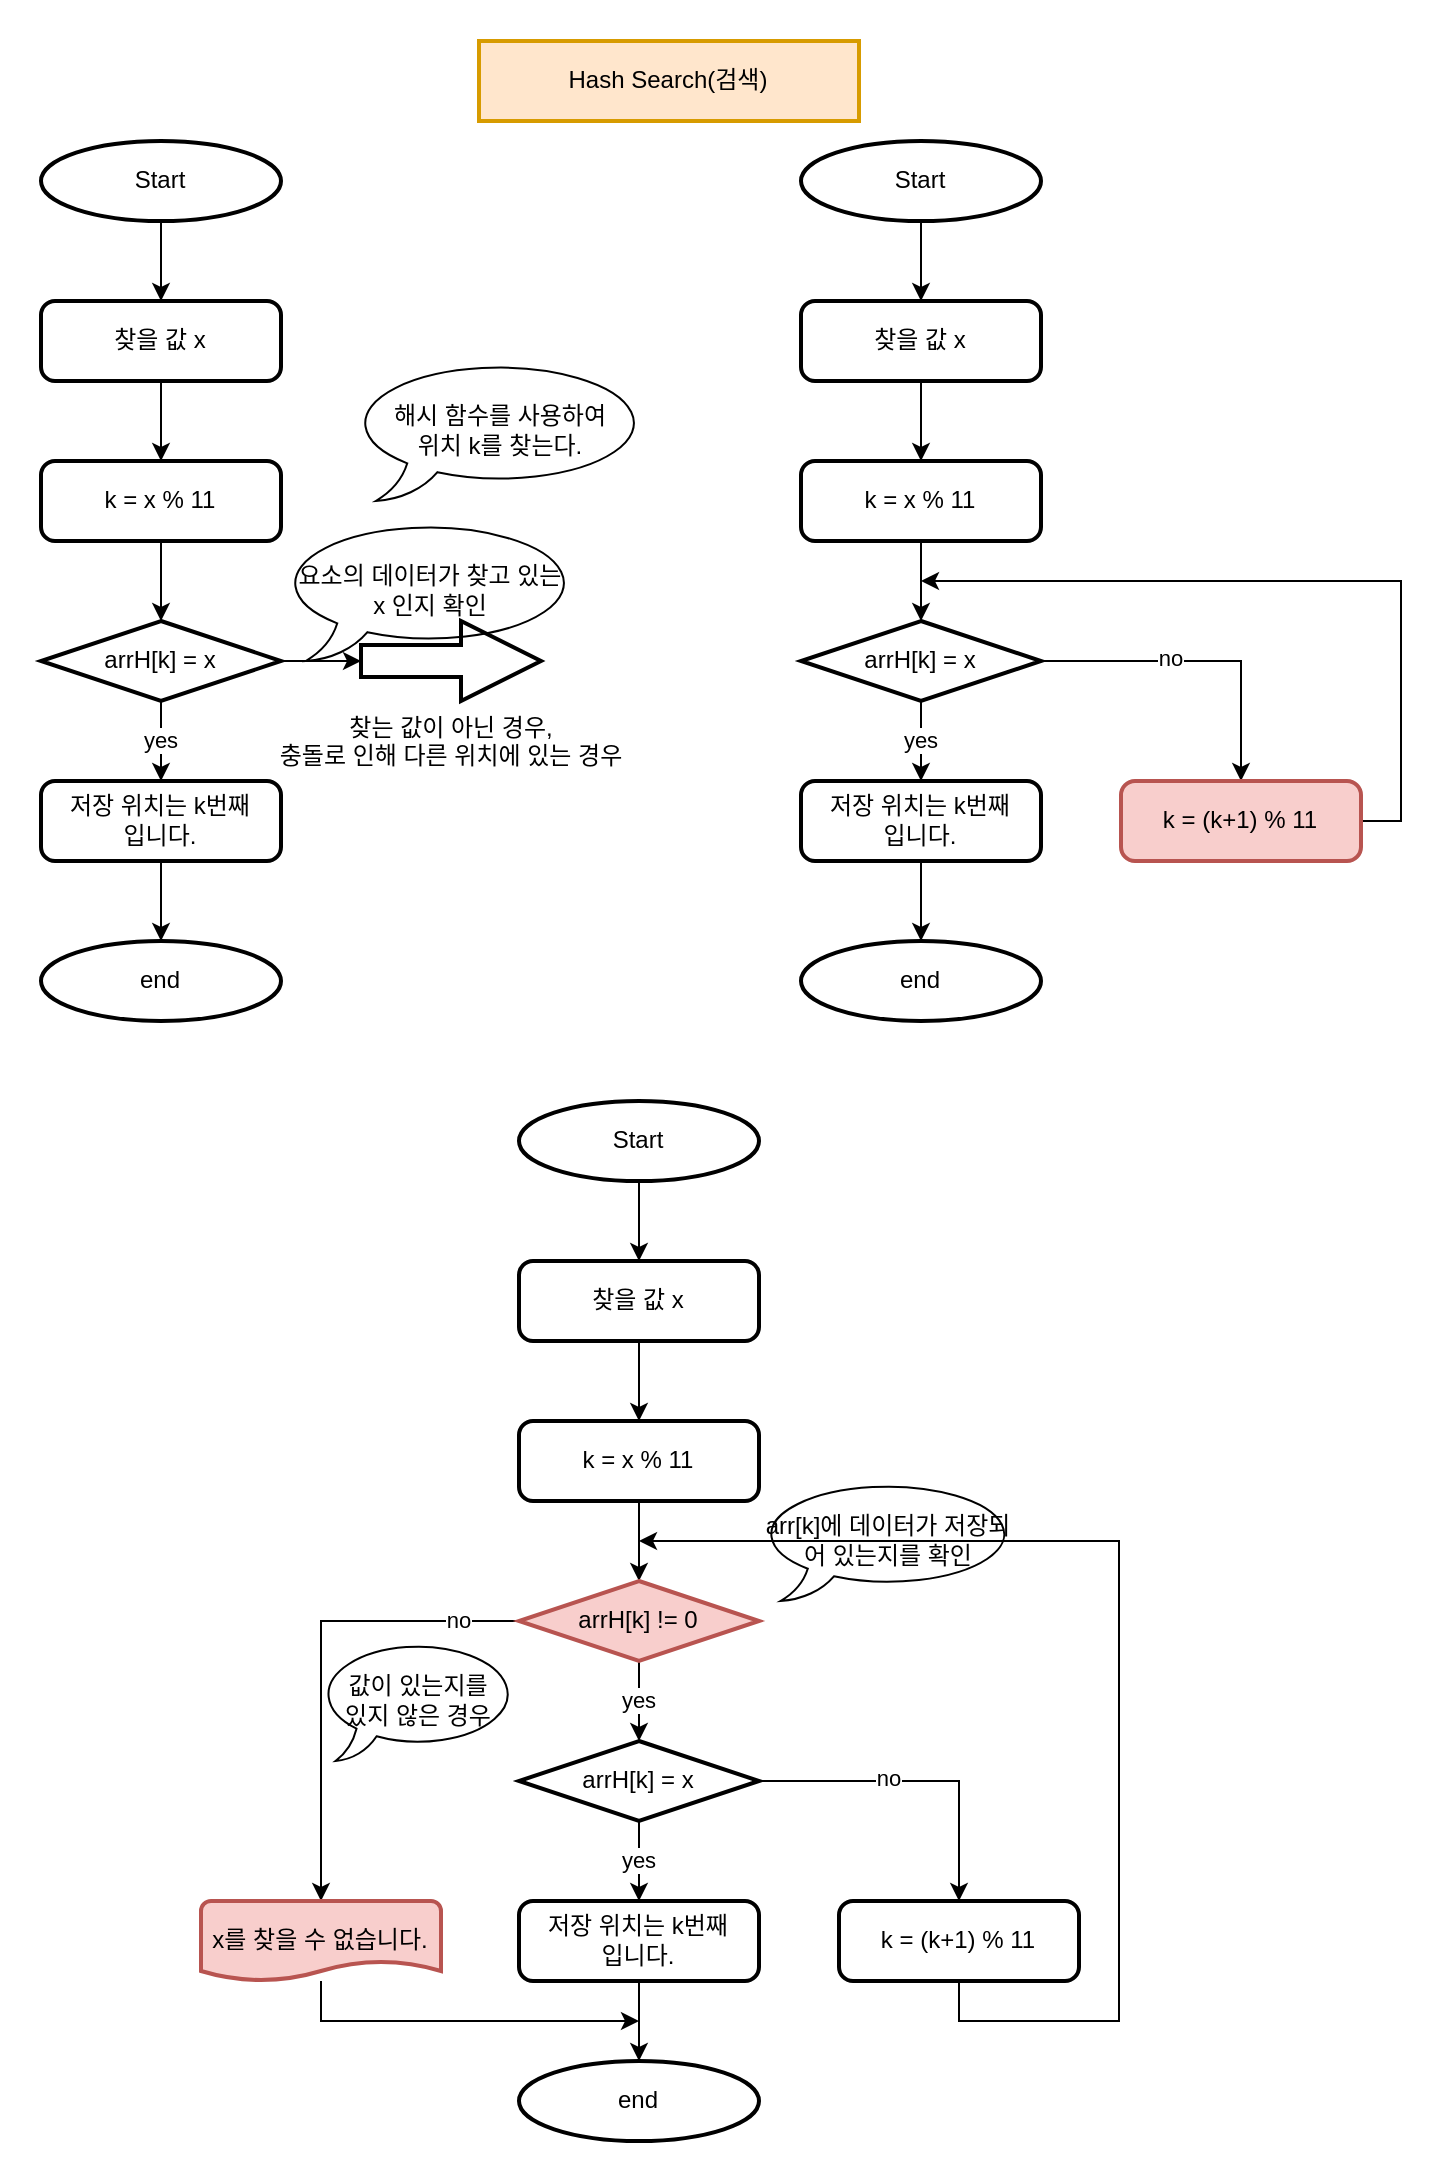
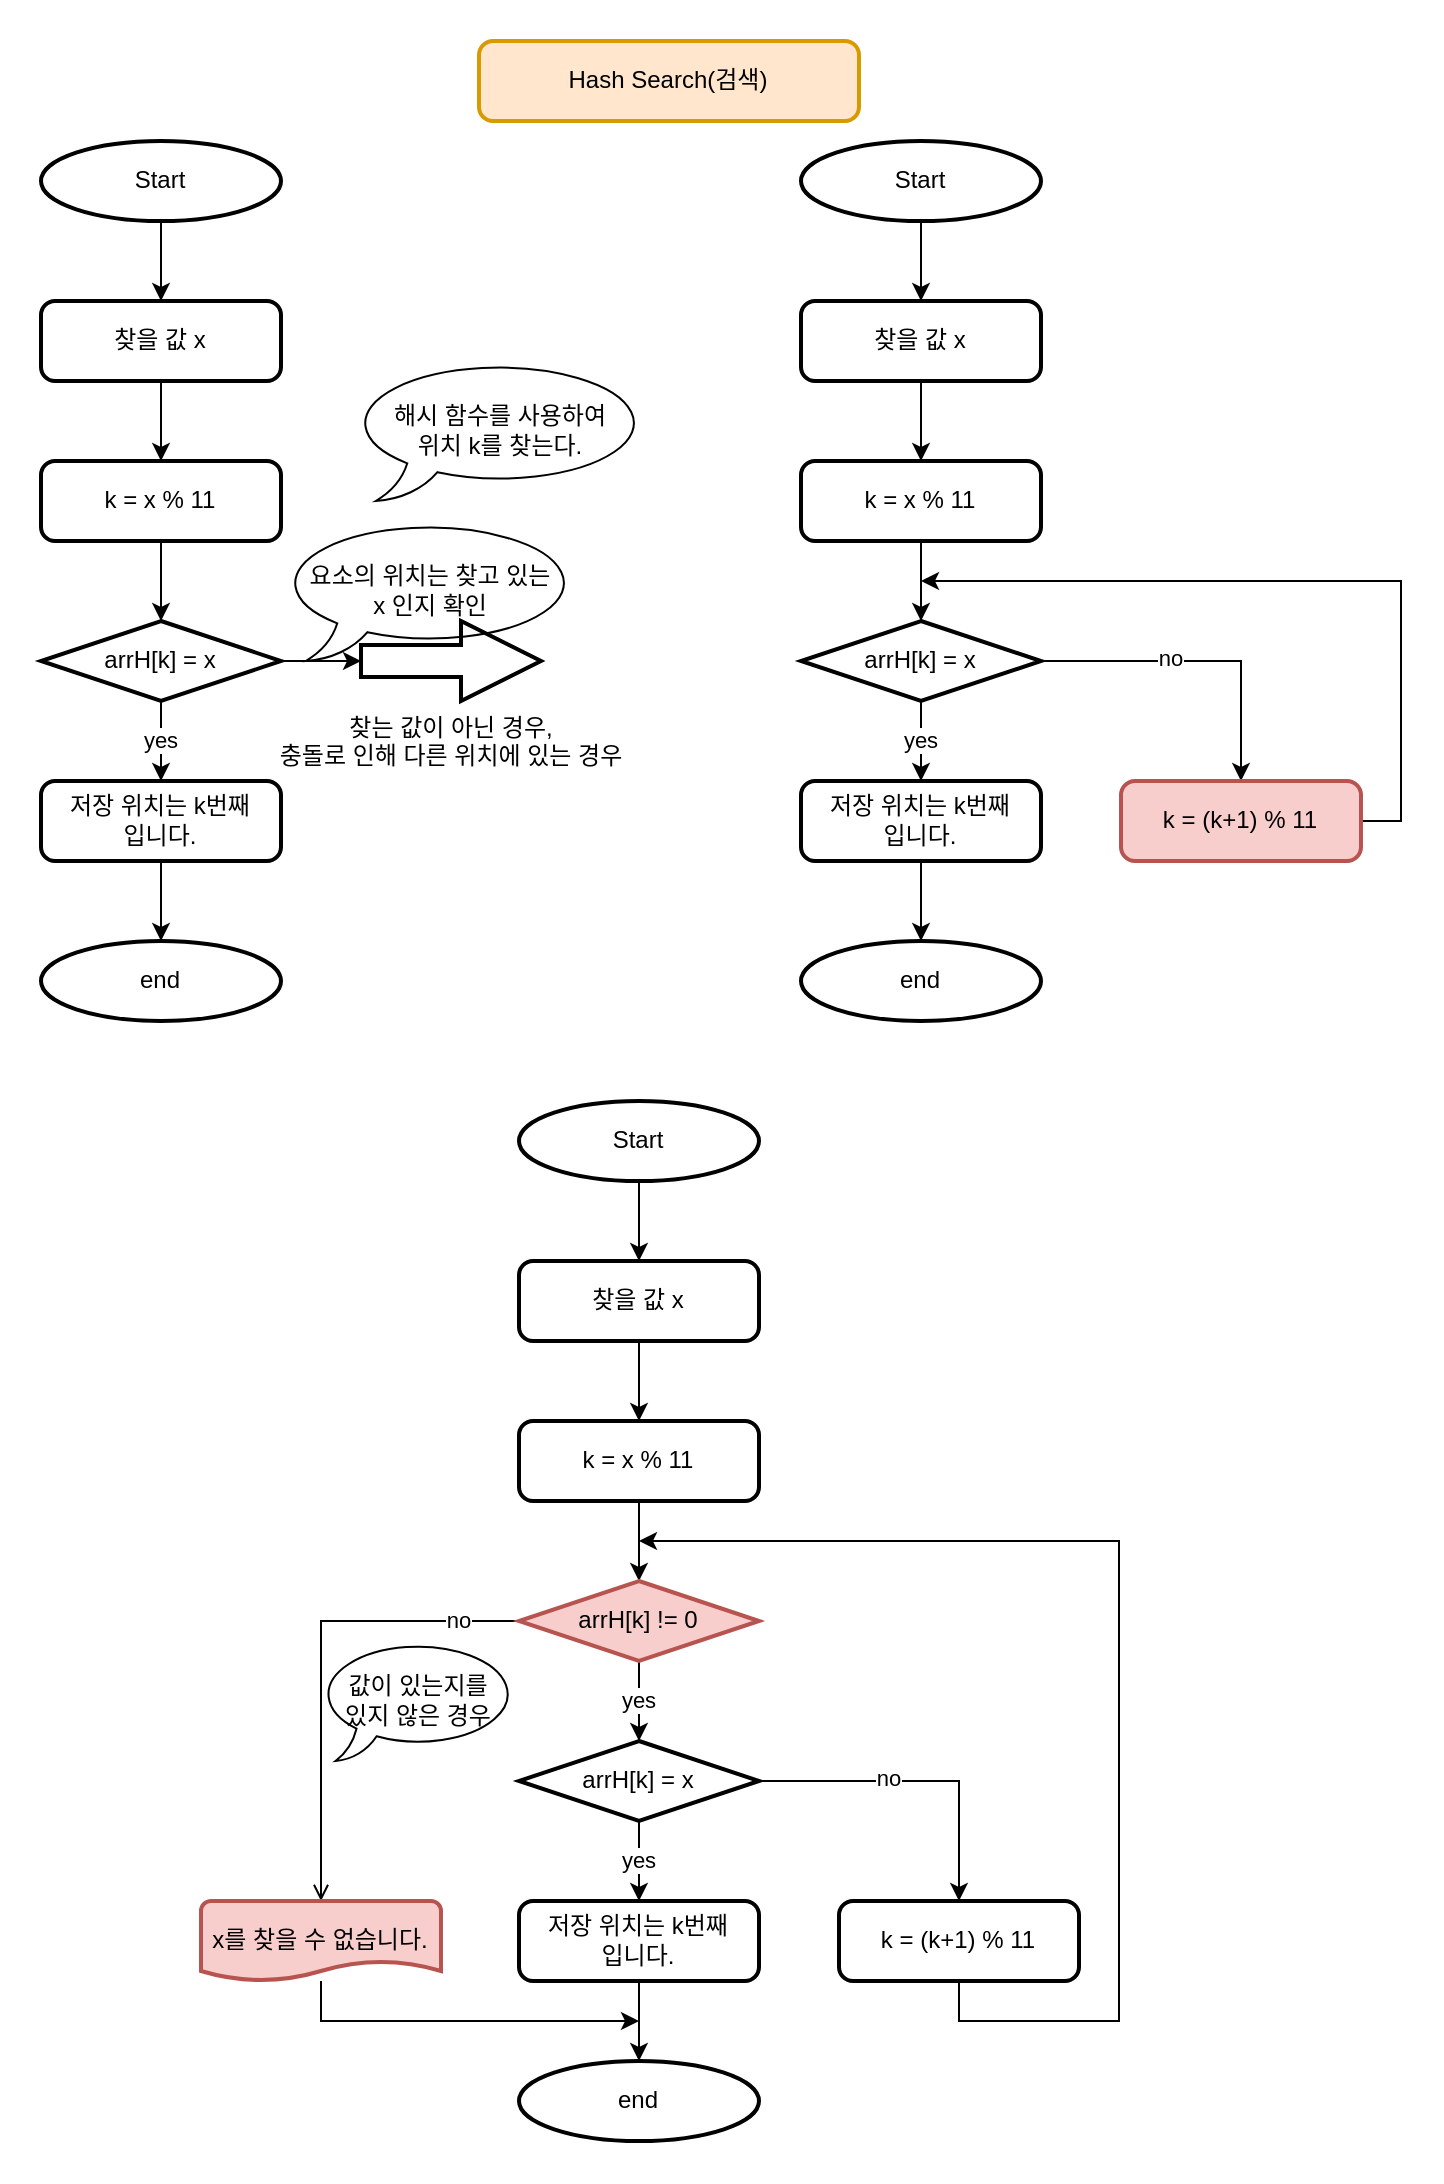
node "Hash Search(검색)": shape rectangle -> rounded rectangle
node "요소의 데이터가 찾고 있는 x 인지 확인": label "요소의 데이터가 찾고 있는 x 인지 확인" -> "요소의 위치는 찾고 있는 x 인지 확인"
node "arr[k]에 데이터가 저장되어 있는지를 확인": removed
edge "arrH[k] != 0" -> "x를 찾을 수 없습니다.": arrowhead classic -> open
